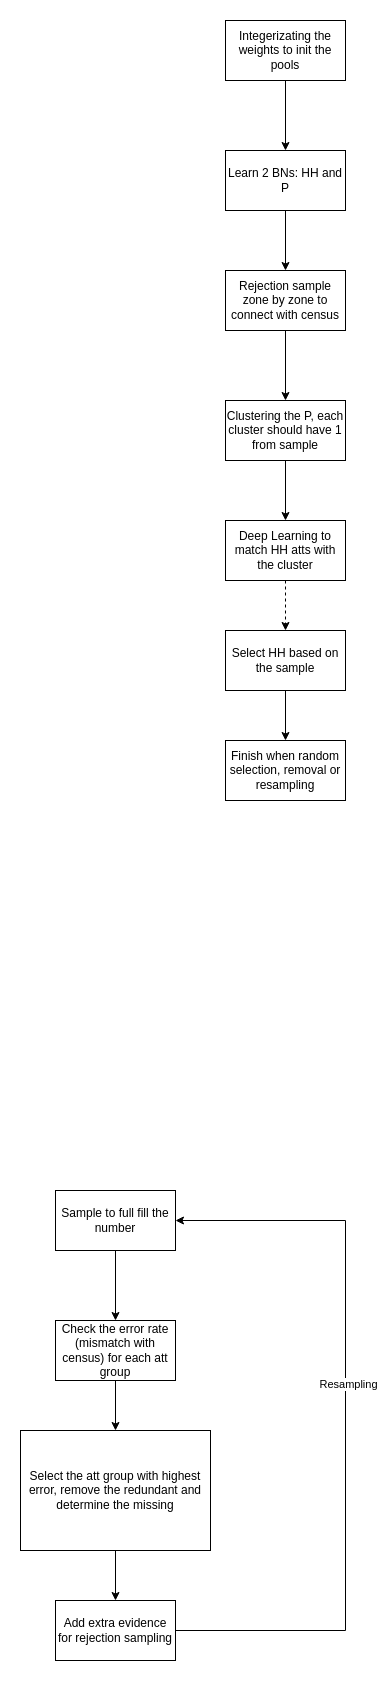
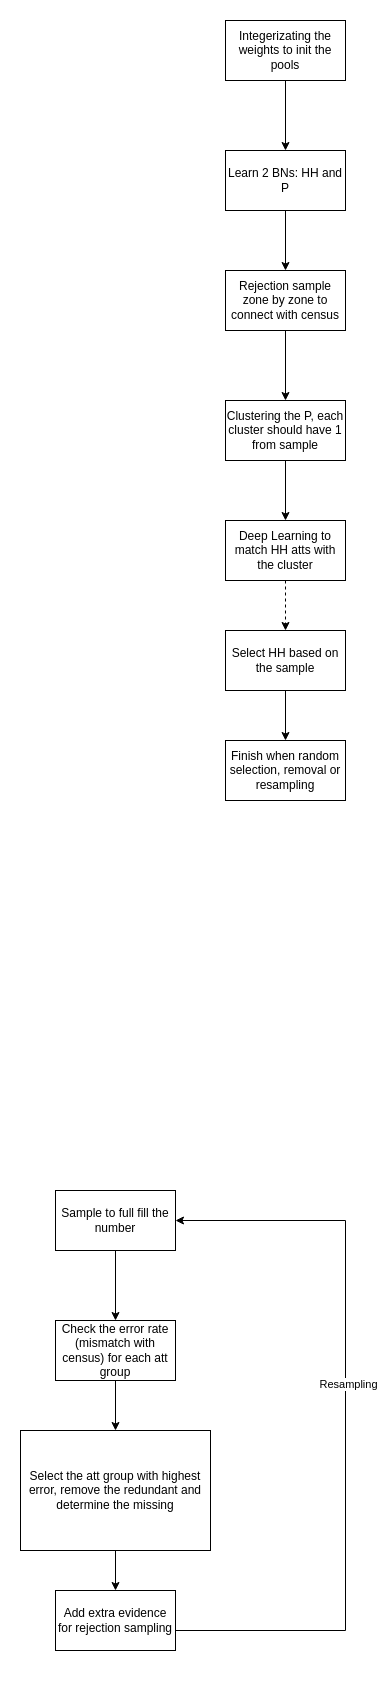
node "Add extra evidence for rejection sampling": moved (116, 1631) -> (116, 1621)
